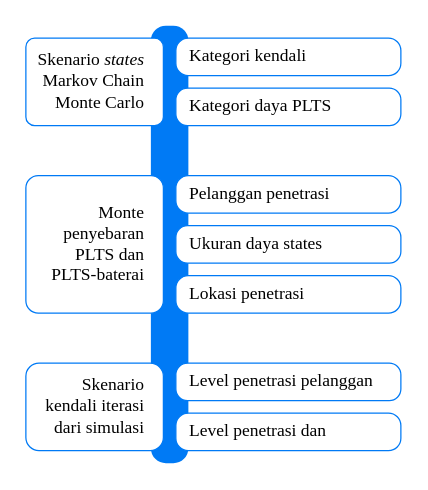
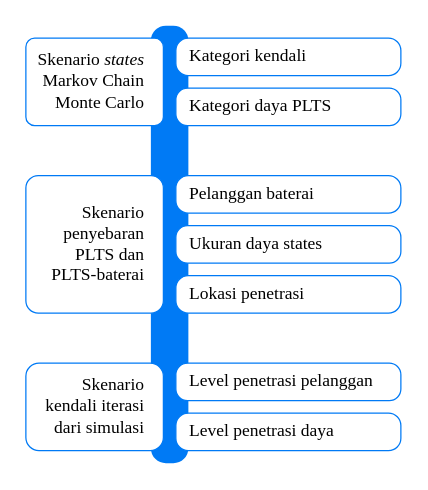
node "Pelanggan penetrasi": label "Pelanggan penetrasi" -> "Pelanggan baterai"
node "Monte penyebaran PLTS dan PLTS-baterai": label "Monte penyebaran PLTS dan PLTS-baterai" -> "Skenario penyebaran PLTS dan PLTS-baterai"
node "Level penetrasi dan": label "Level penetrasi dan" -> "Level penetrasi daya"
